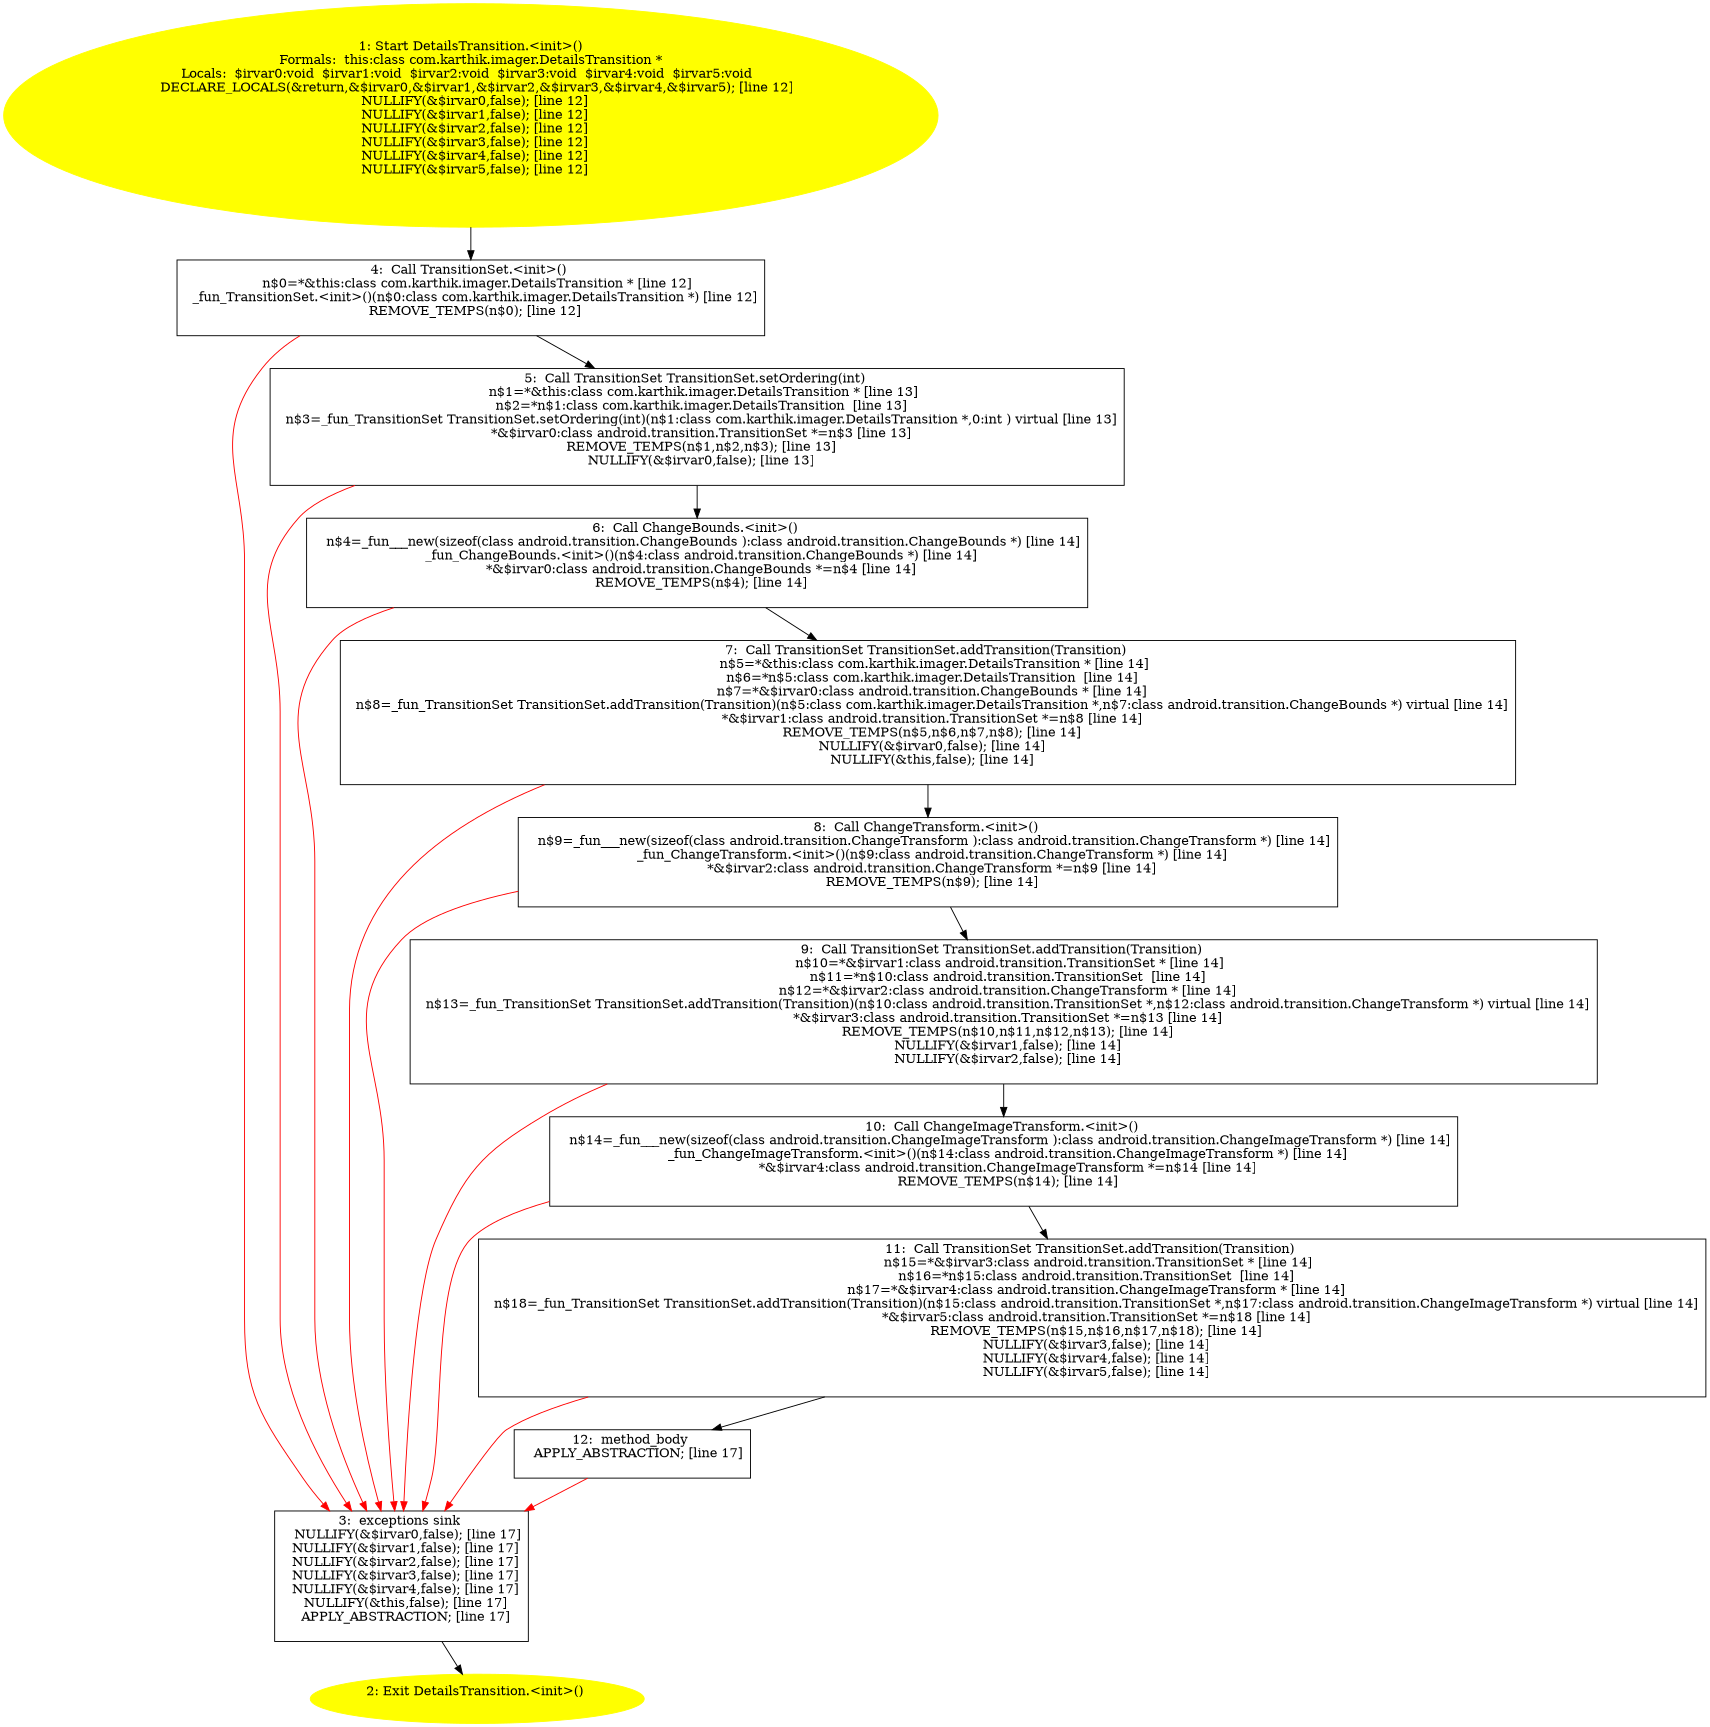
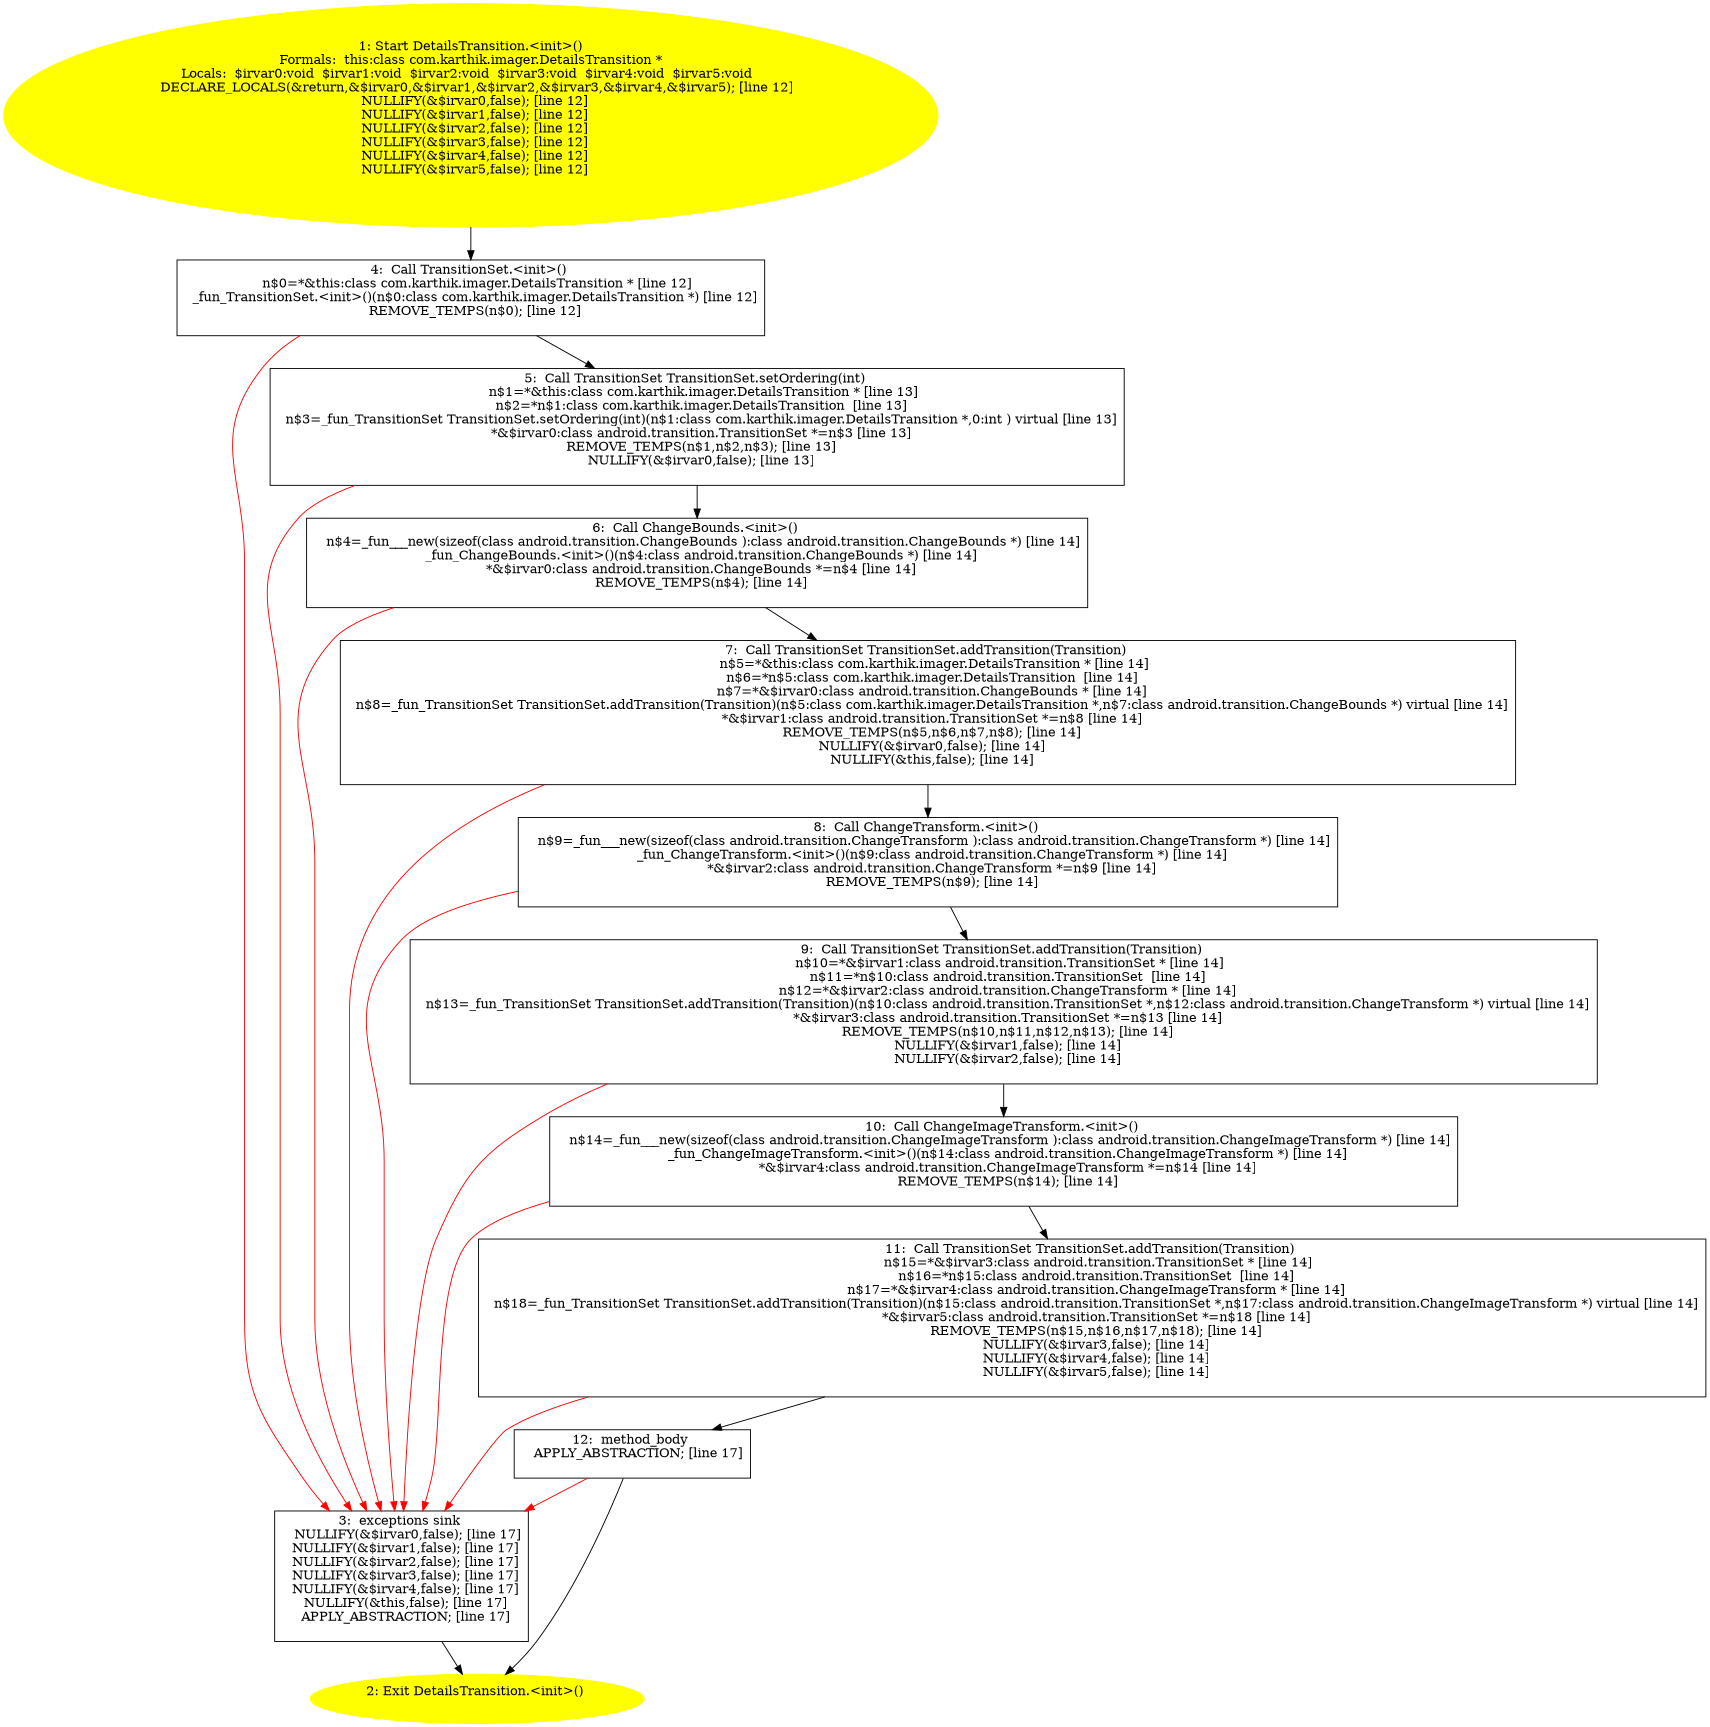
edge "12:  method_body APPLY_ABSTRACTION; [line 17]" -> "2: Exit DetailsTransition.<init>()": added
